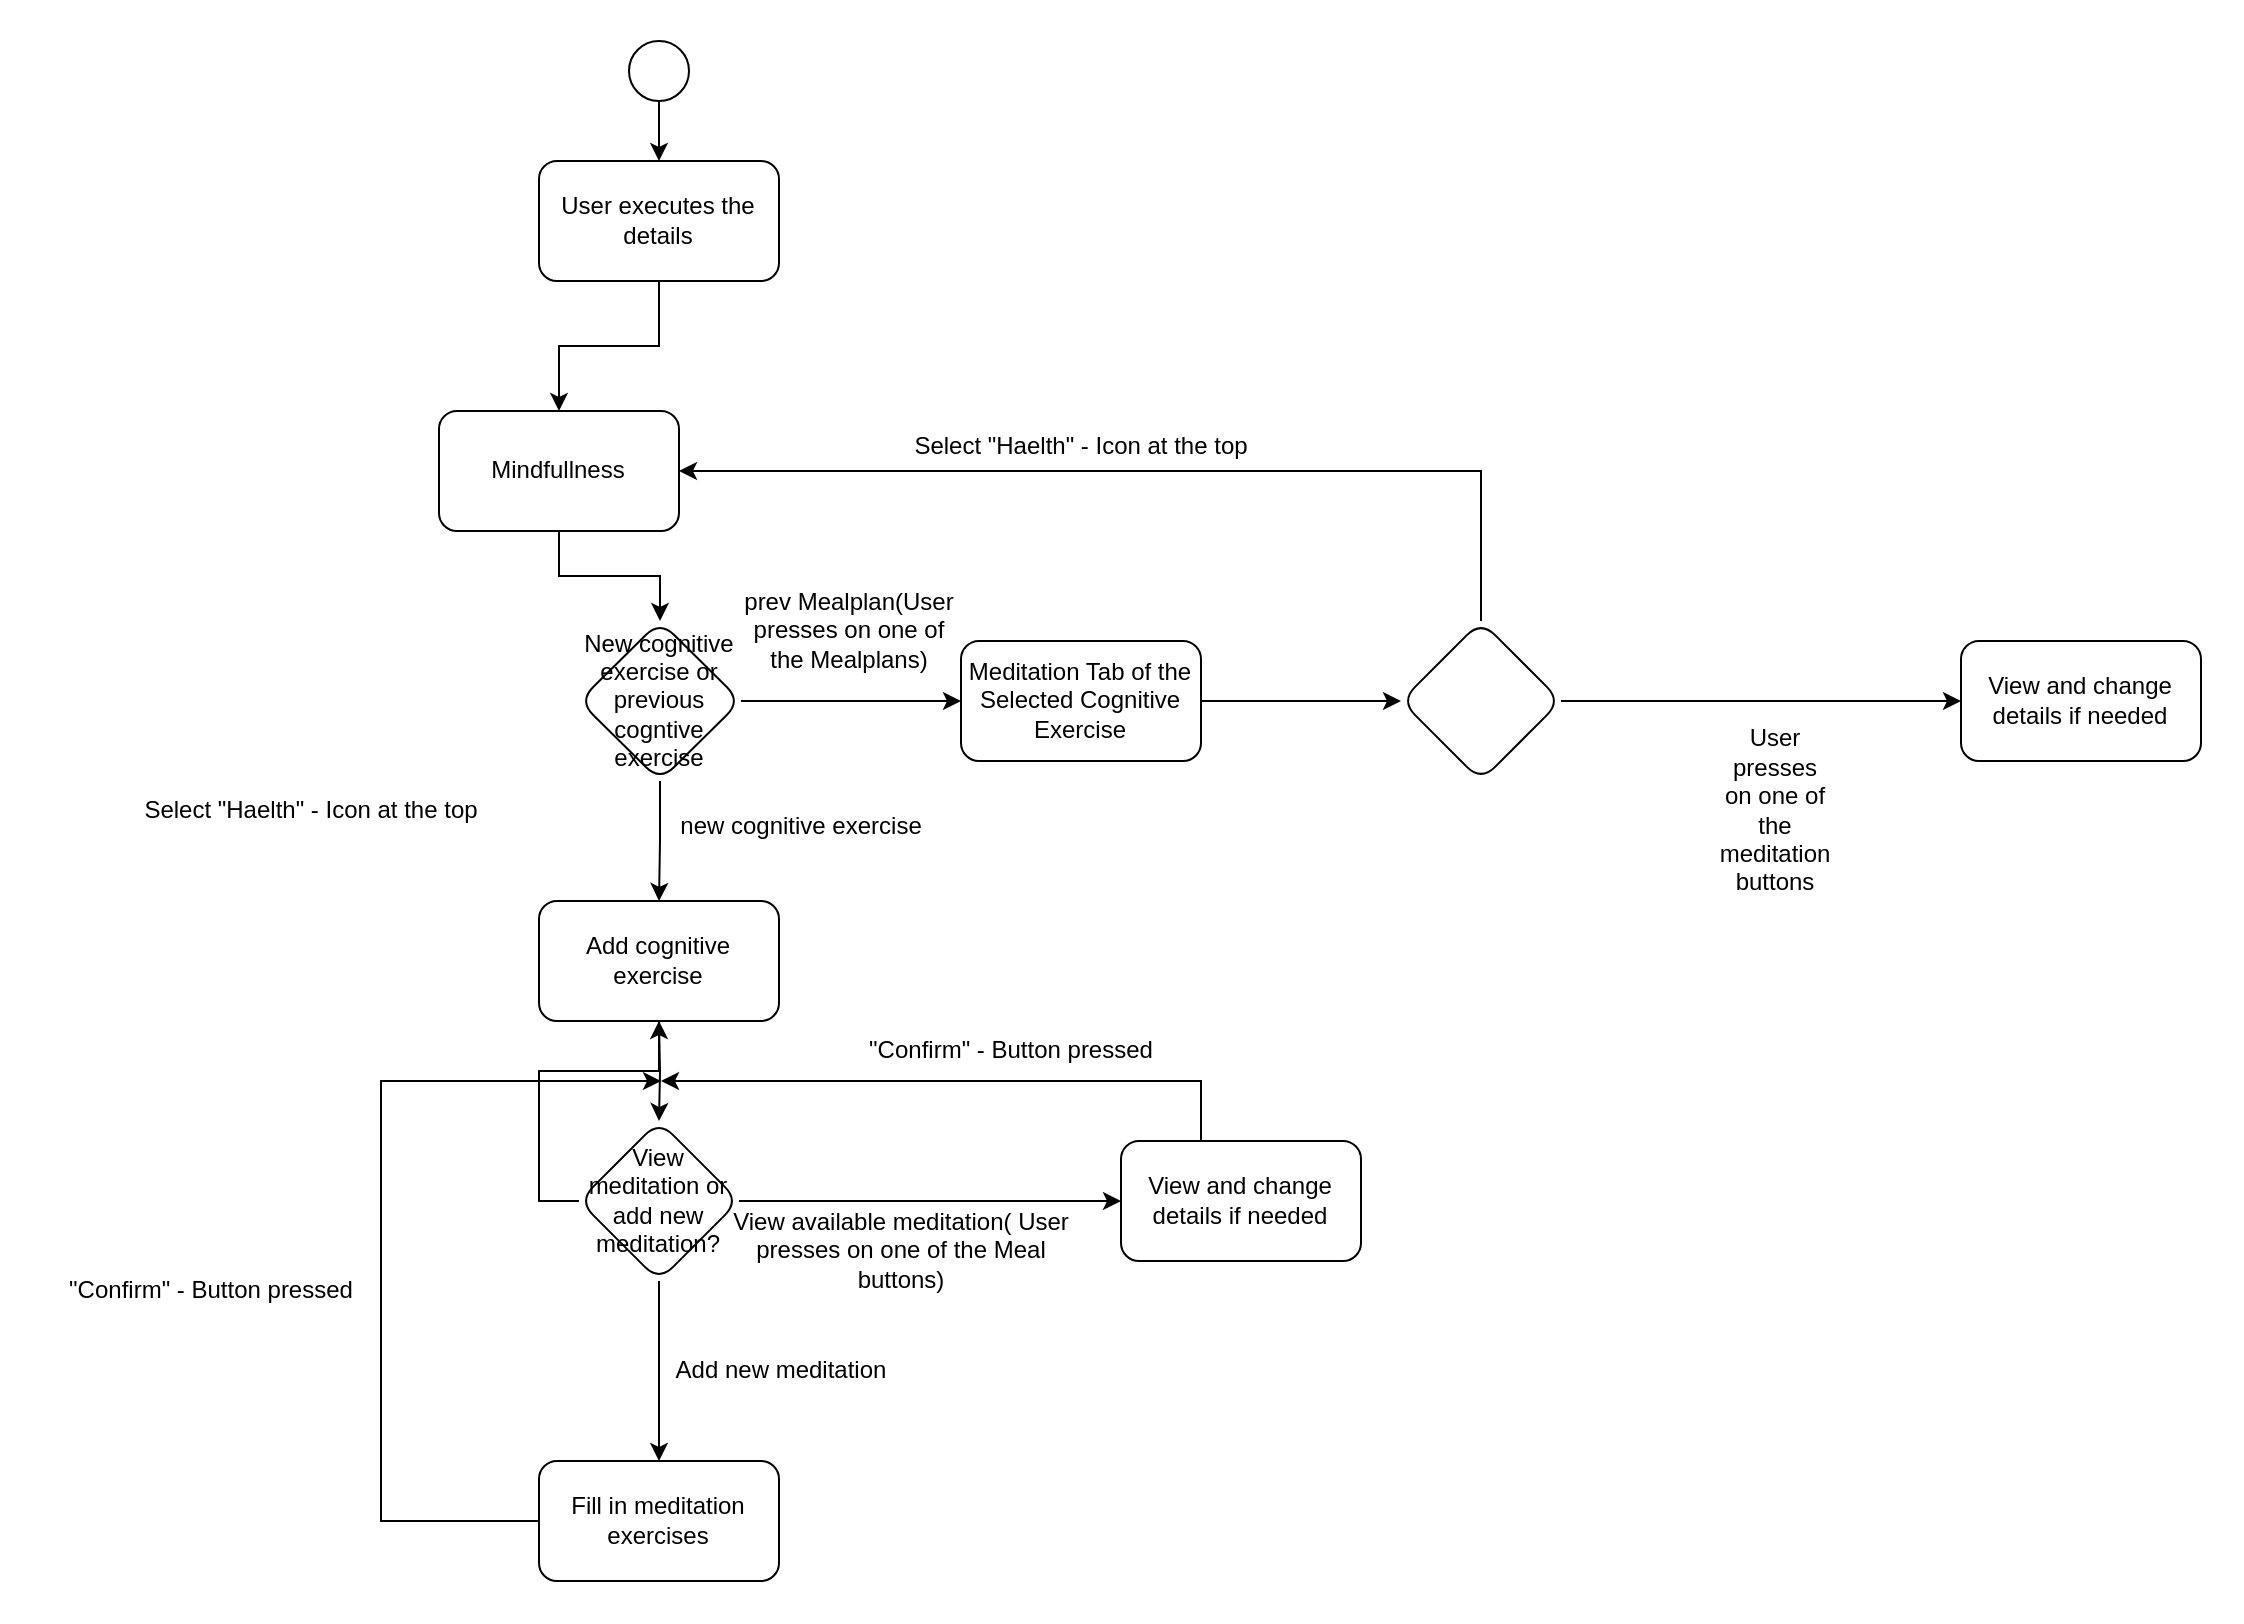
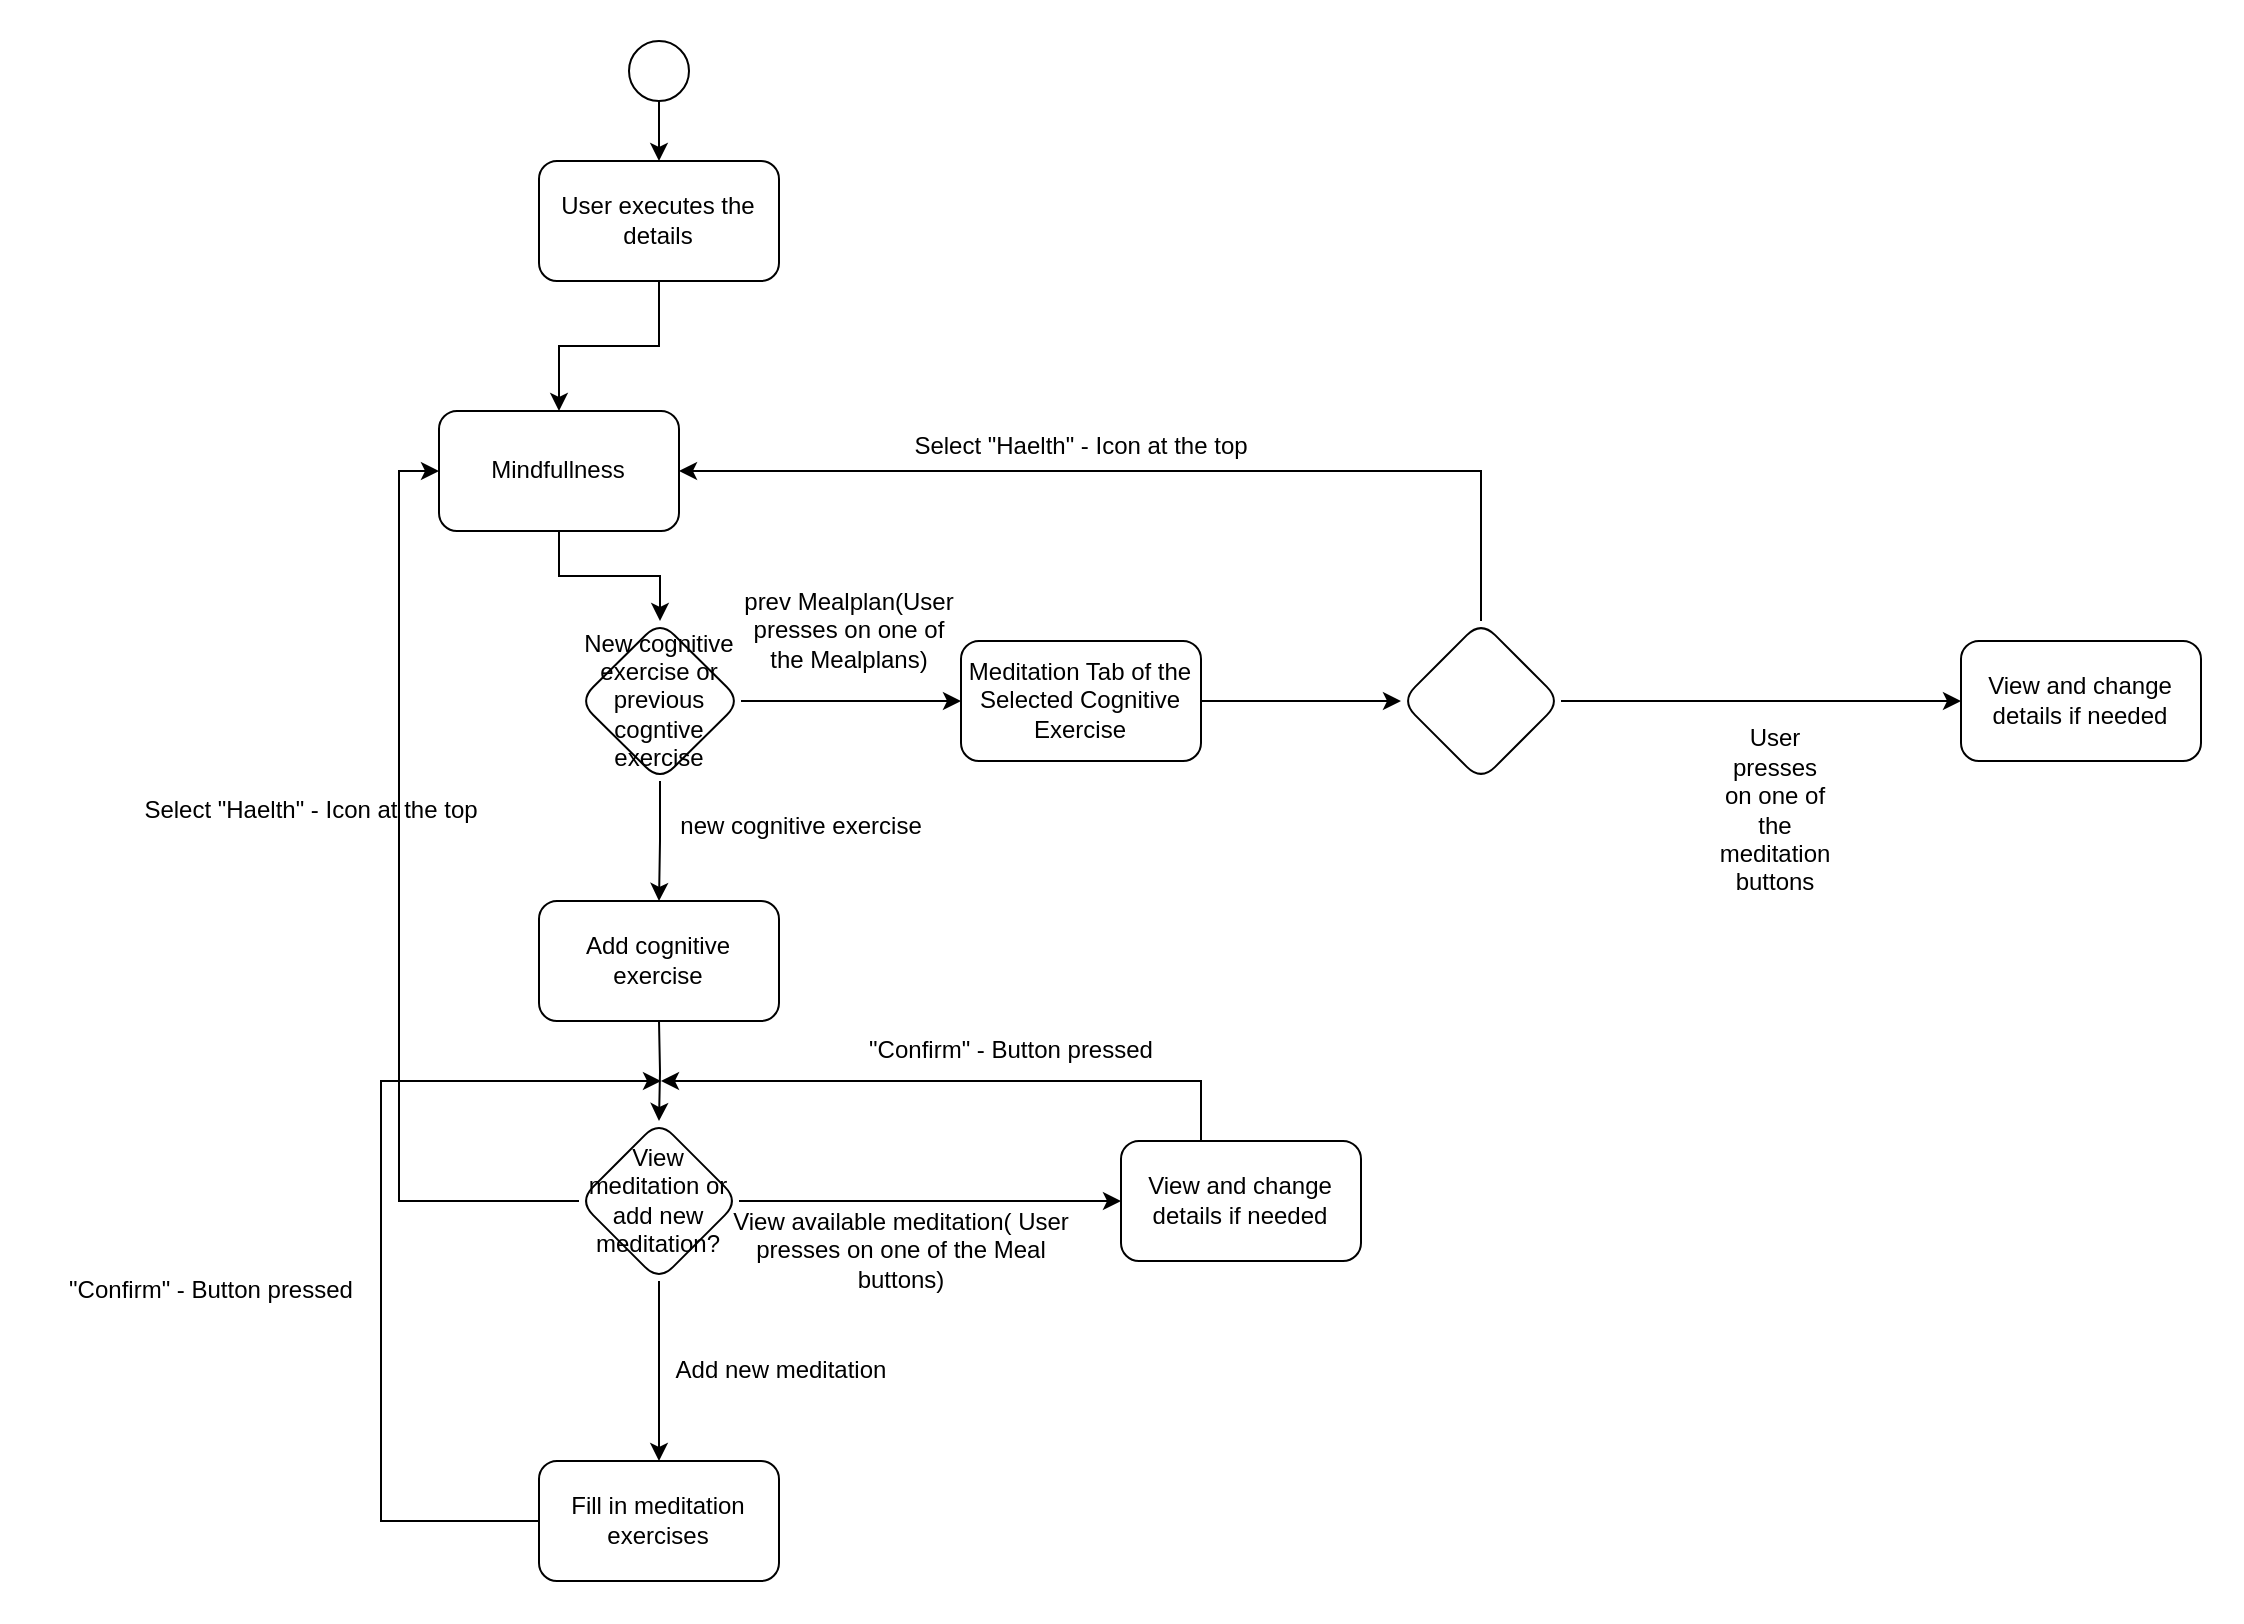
edge "View meditation or add new meditation?" -> "Add cognitive exercise": now "View meditation or add new meditation?" -> "Mindfullness"
